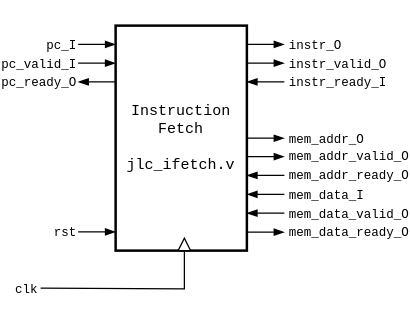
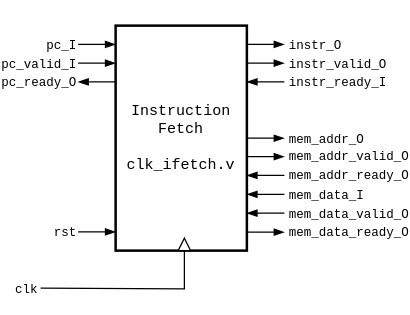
node "Instruction Fetch jlc_ifetch.v": label "Instruction Fetch jlc_ifetch.v" -> "Instruction Fetch clk_ifetch.v"
